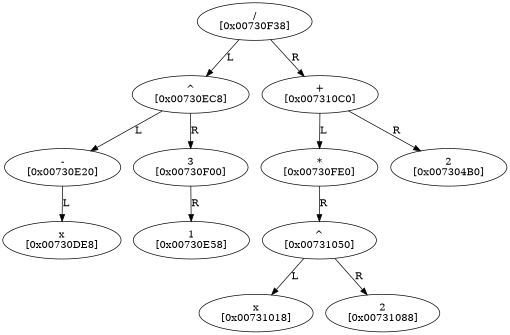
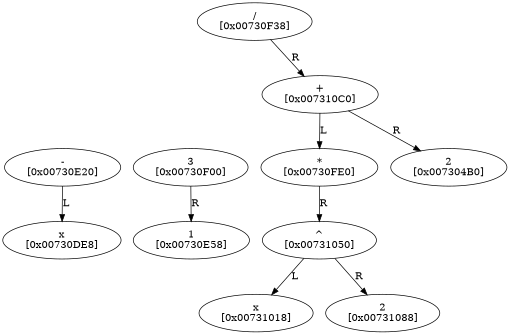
node "^ [0x00730EC8]": removed
